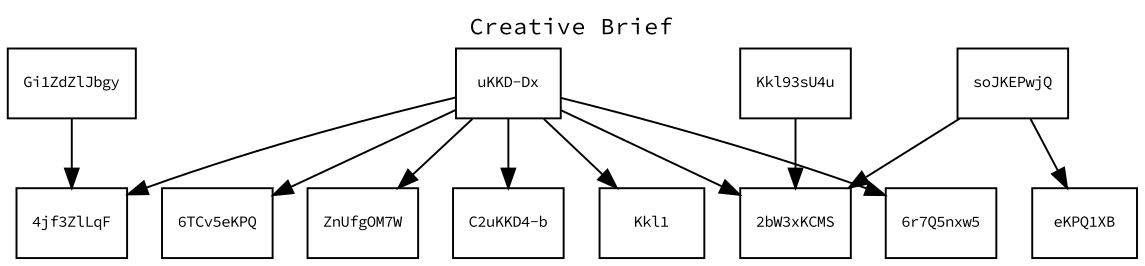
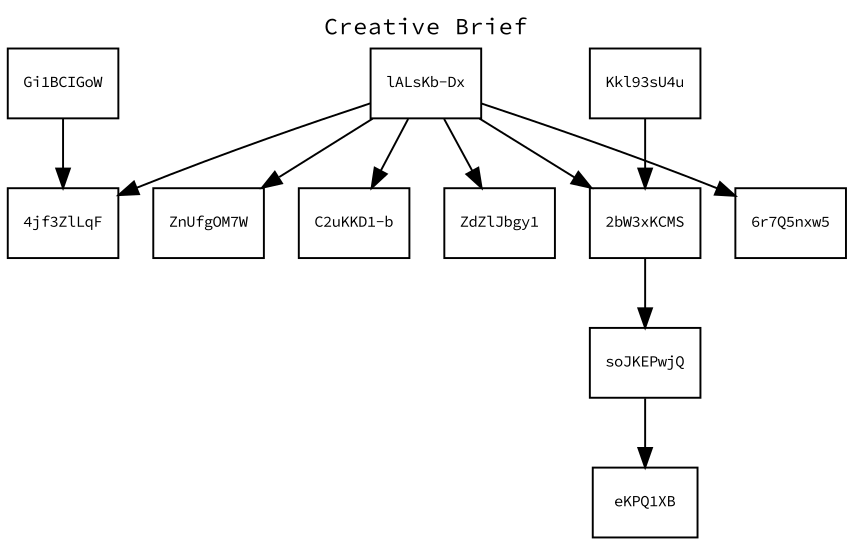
node "Gi1ZdZlJbgy": label "Gi1ZdZlJbgy" -> "Gi1BCIGoW"
node "uKKD-Dx": label "uKKD-Dx" -> "lALsKb-Dx"
edge "soJKEPwjQ" -> "2bW3xKCMS": reversed
node "6TCv5eKPQ": removed
node "C2uKKD4-b": label "C2uKKD4-b" -> "C2uKKD1-b"
node "Kkl1": label "Kkl1" -> "ZdZlJbgy1"
